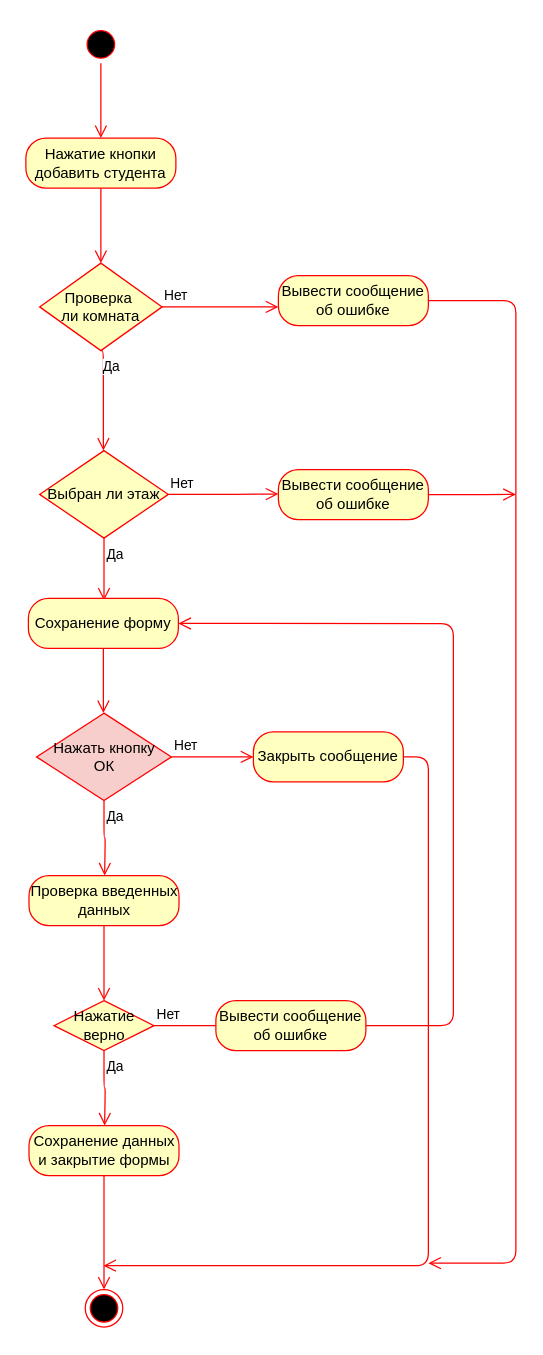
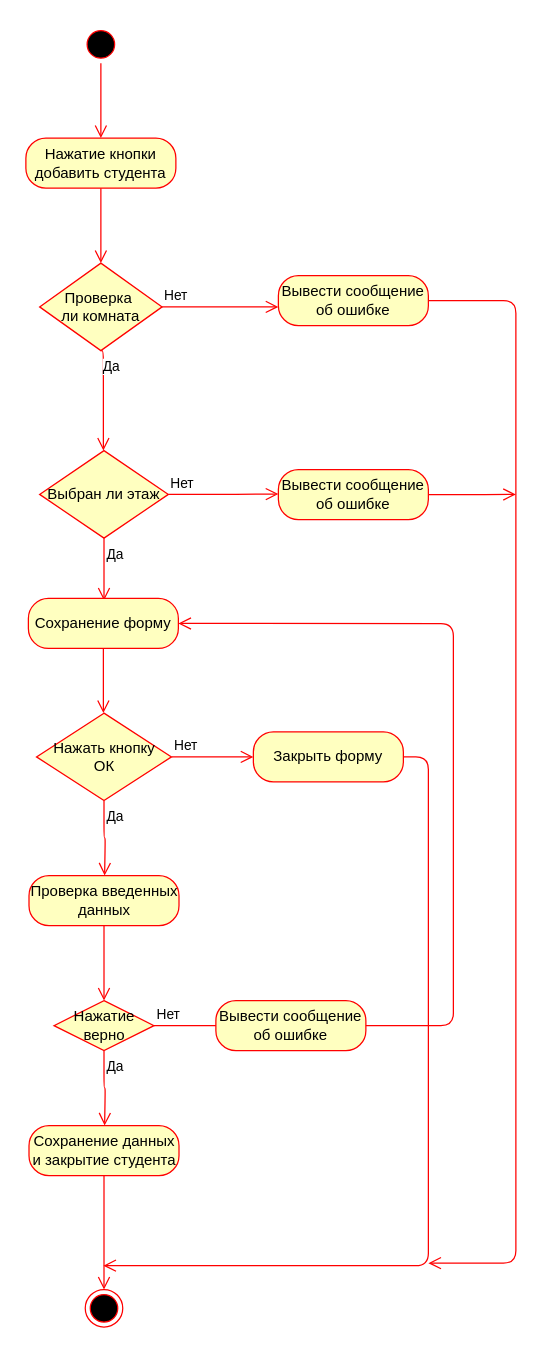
node "Нажать кнопку ОК": fillcolor #f8cecc -> #ffffc0
node "Закрыть сообщение": label "Закрыть сообщение" -> "Закрыть форму"
node "Сохранение данных и закрытие формы": label "Сохранение данных и закрытие формы" -> "Сохранение данных и закрытие студента"
